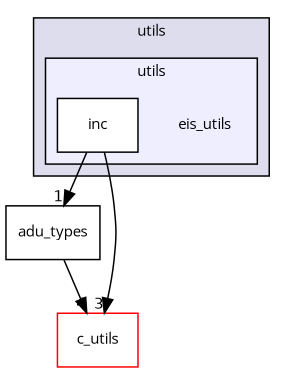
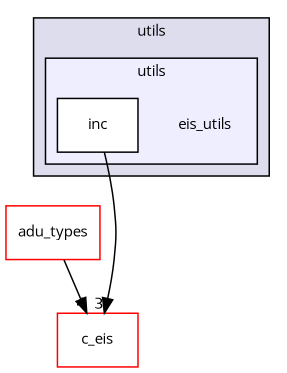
edge "inc" -> "adu_types": removed
node "adu_types": color black -> red
node "c_utils": label "c_utils" -> "c_eis"
